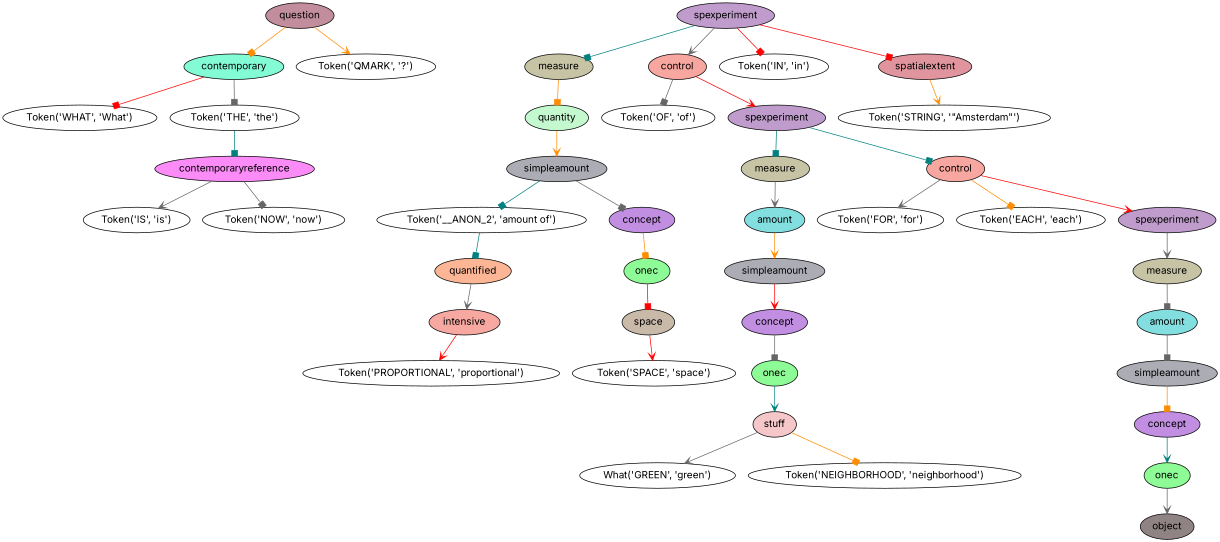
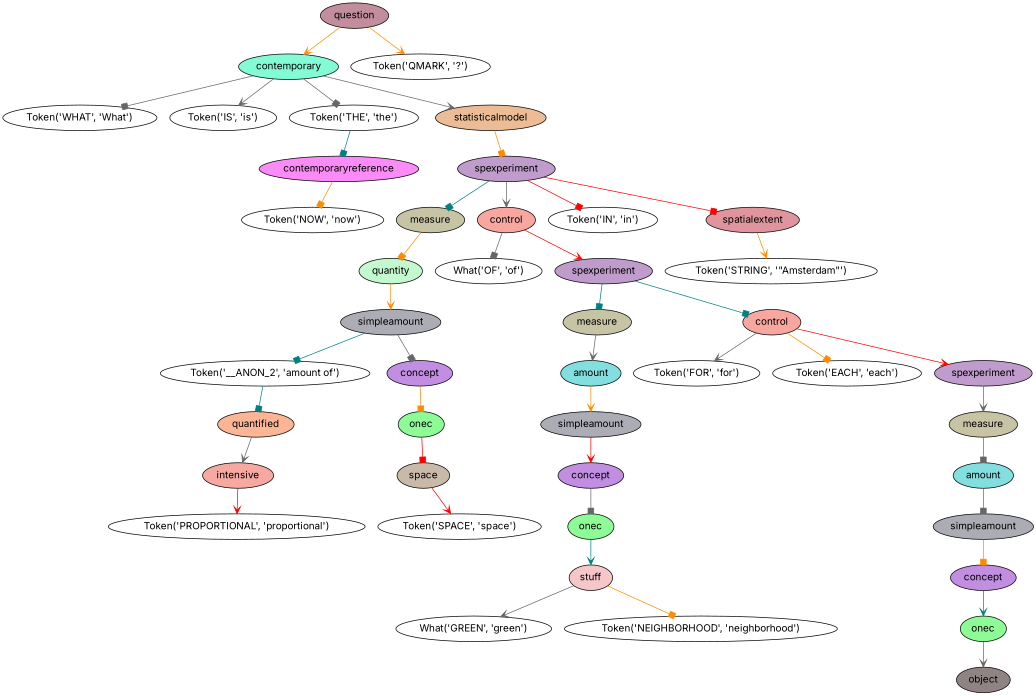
edge "question" -> "contemporary": arrowhead box -> vee
edge "contemporary" -> "Token('WHAT', 'What')": color red -> gray40
node "statisticalmodel": added
node "Token('OF', 'of')": label "Token('OF', 'of')" -> "What('OF', 'of')"
edge "contemporaryreference" -> "Token('NOW', 'now')": color gray40 -> darkorange
edge "contemporaryreference" -> "Token('IS', 'is')": now "contemporary" -> "Token('IS', 'is')"
